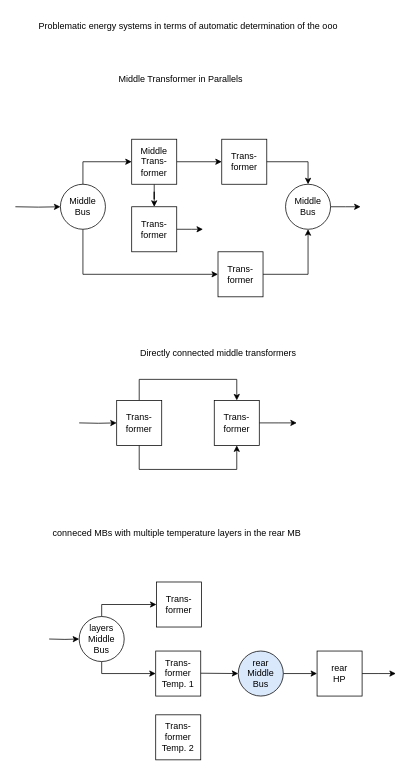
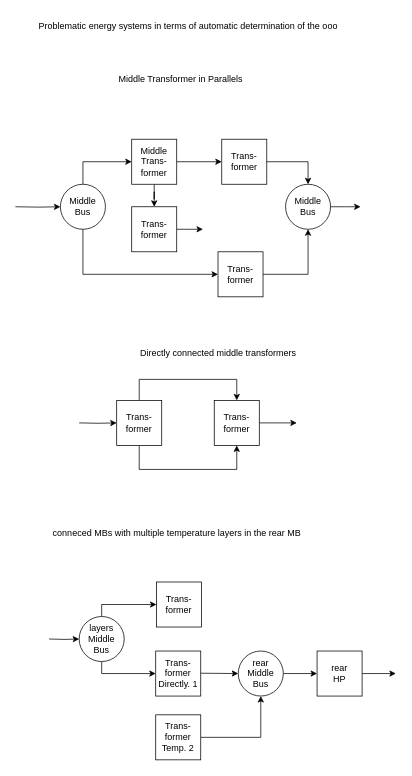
node "Trans-former Temp. 1": label "Trans-former Temp. 1" -> "Trans-former Directly. 1"
node "rear Middle Bus": fillcolor #dae8fc -> #ffffff
edge "Trans-former Temp. 2" -> "rear Middle Bus": added
